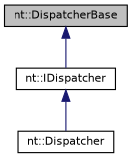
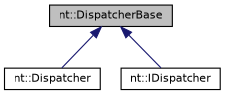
edge "nt::Dispatcher" -> "nt::IDispatcher": now "nt::Dispatcher" -> "nt::DispatcherBase"
